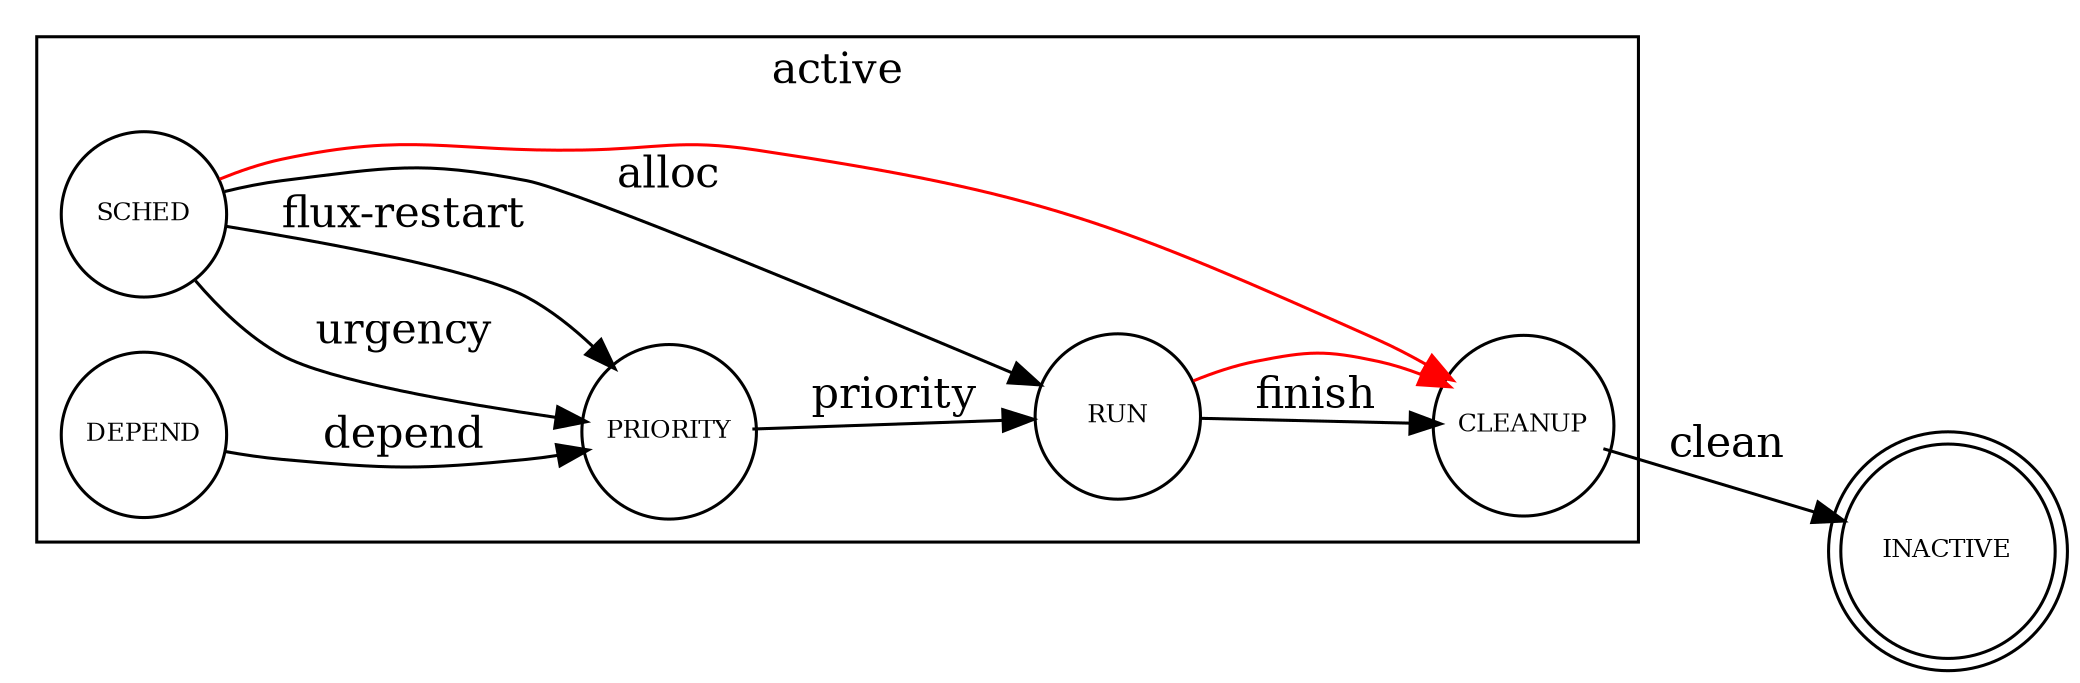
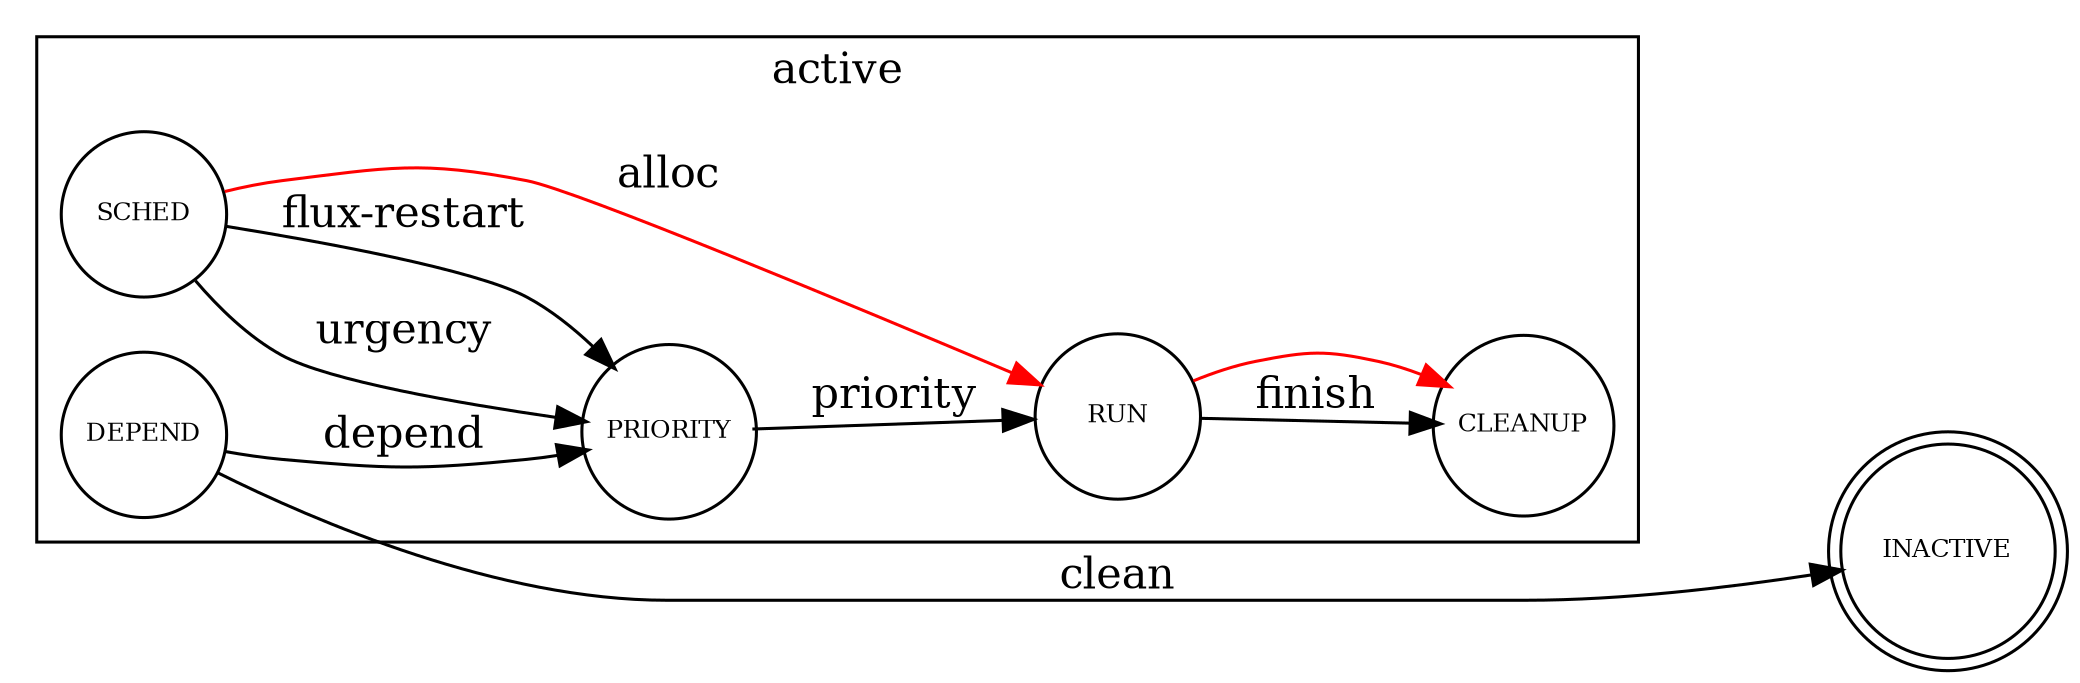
edge "SCHED" -> "CLEANUP": removed
edge "SCHED" -> "RUN": color black -> red
edge "CLEANUP" -> "INACTIVE": now "DEPEND" -> "INACTIVE"
